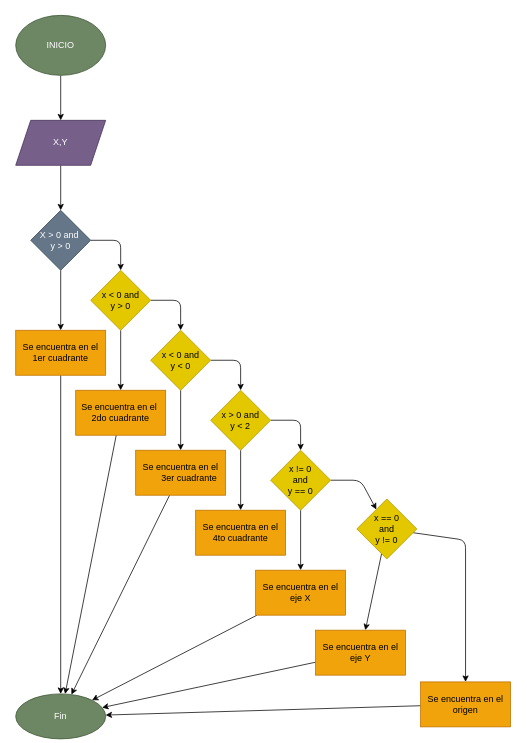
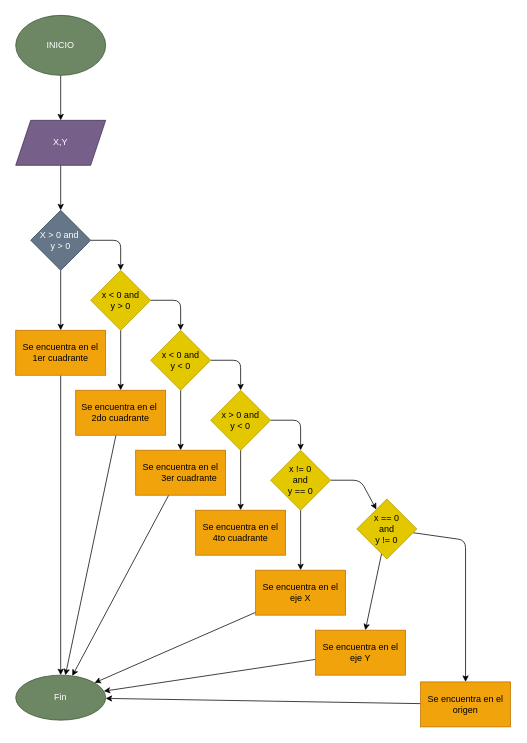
node "x > 0 and y < 2": label "x > 0 and y < 2" -> "x > 0 and y < 0"
node "Fin": moved (60, 717) -> (60, 698)
